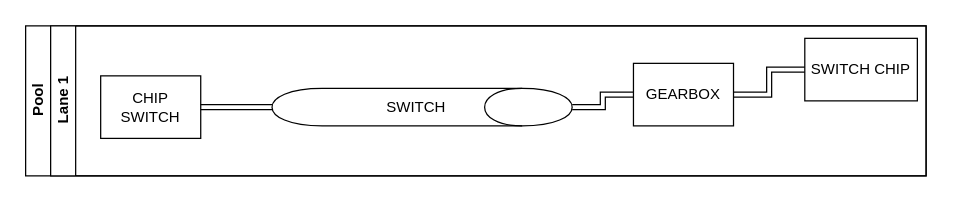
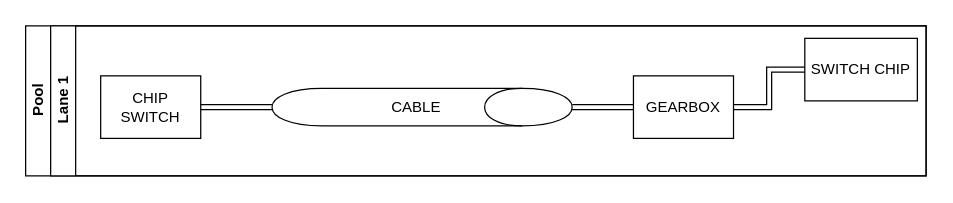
node "GEARBOX": moved (683, 94) -> (683, 107)
node "SWITCH": label "SWITCH" -> "CABLE"
